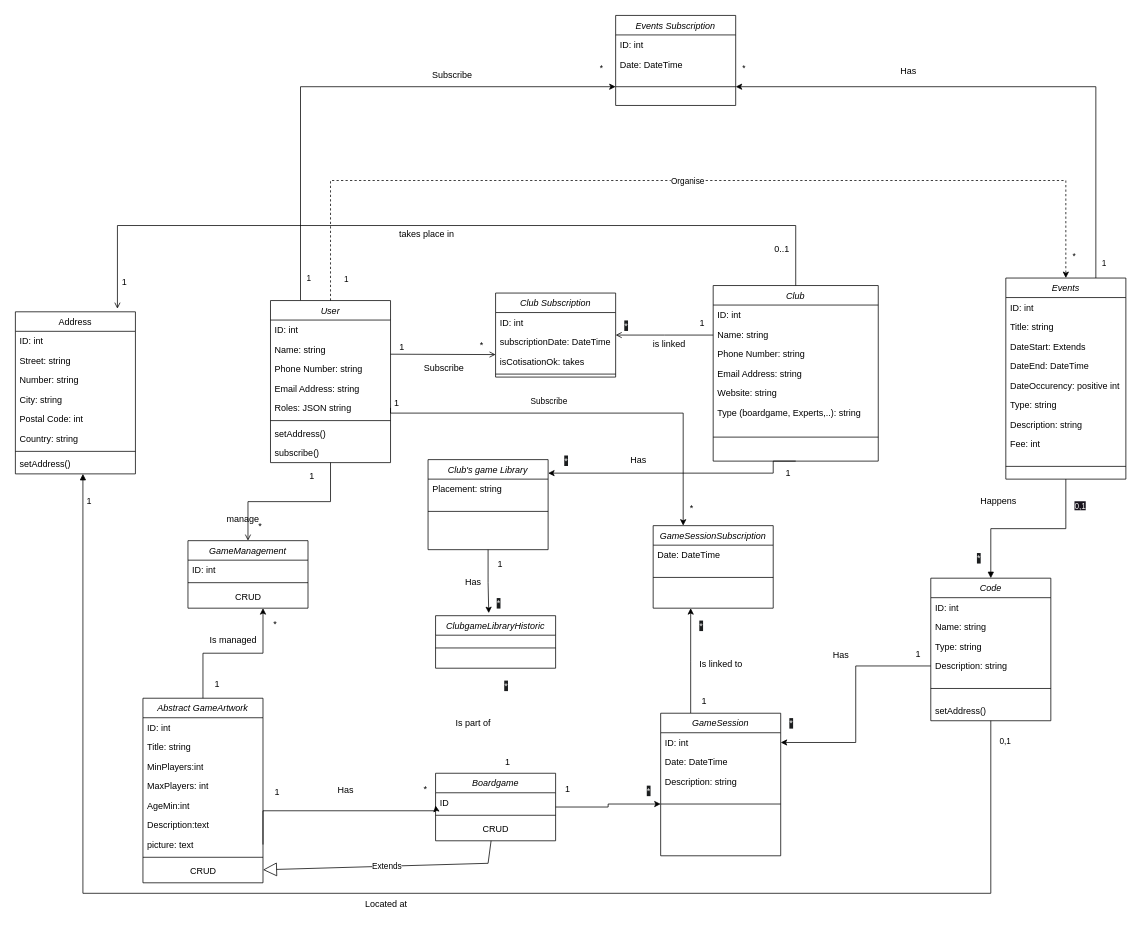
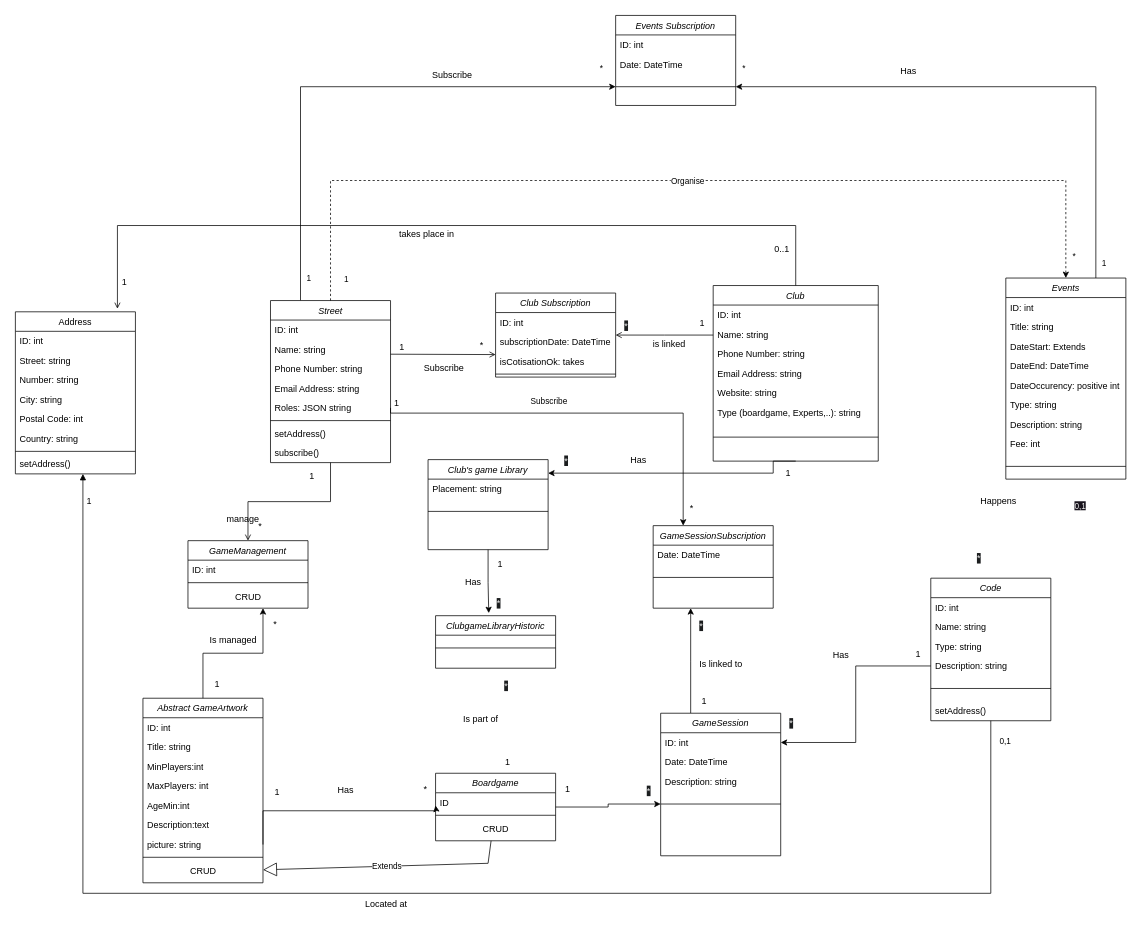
node "User": label "User" -> "Street"
edge "Events" -> "Code": removed
node "Is part of": moved (473, 723) -> (480, 719)
node "picture: text": label "picture: text" -> "picture: string"
